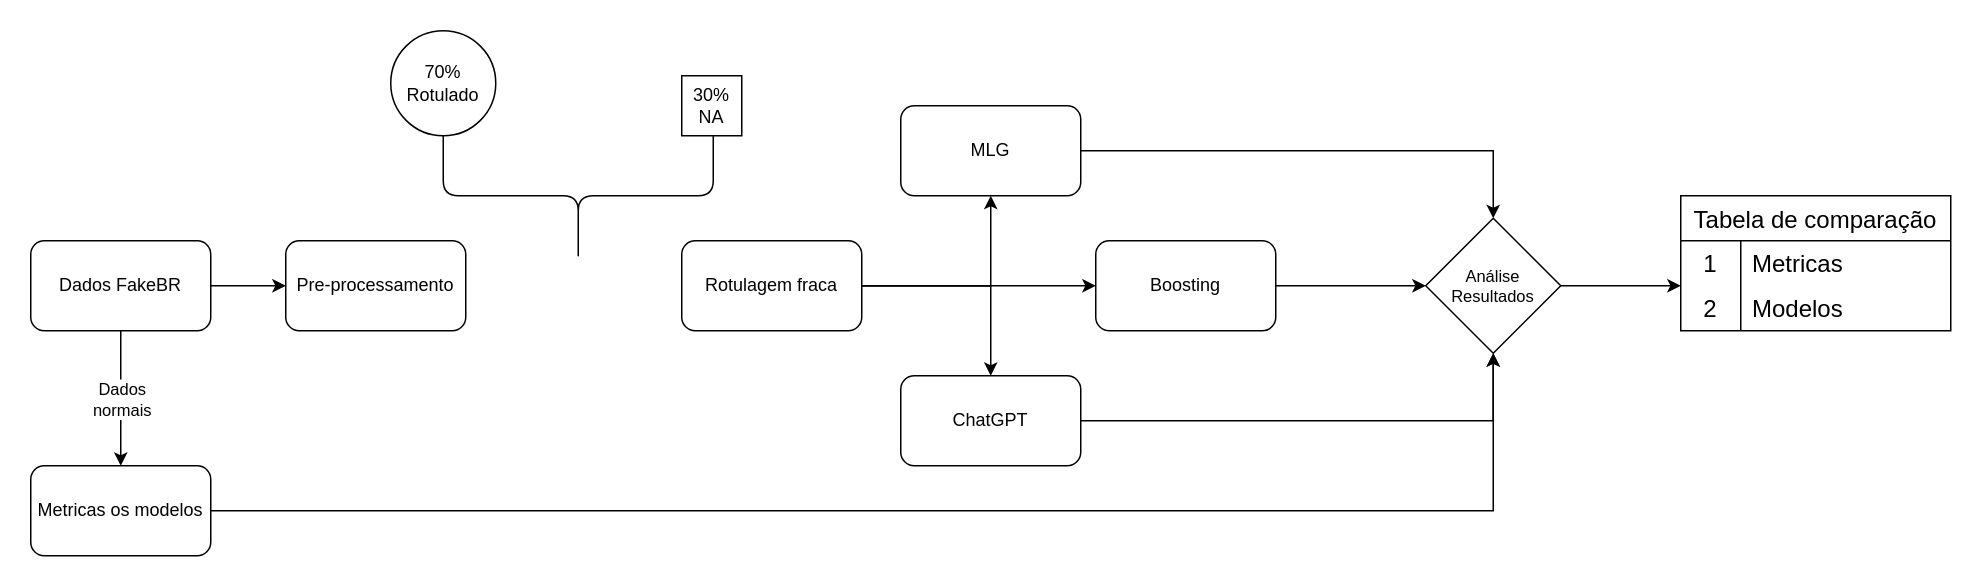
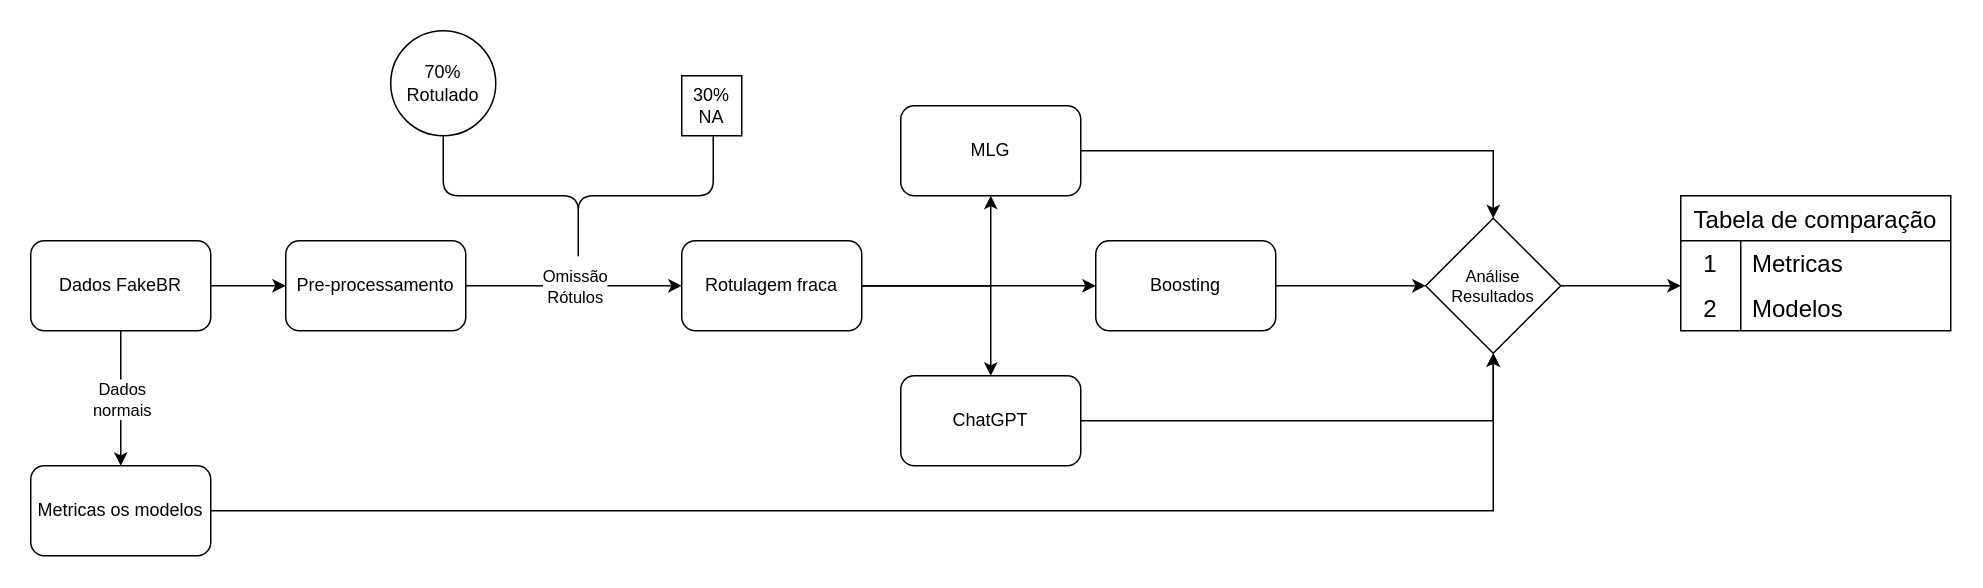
edge "Pre-processamento" -> "Rotulagem fraca": added, label "Omissão Rótulos"
